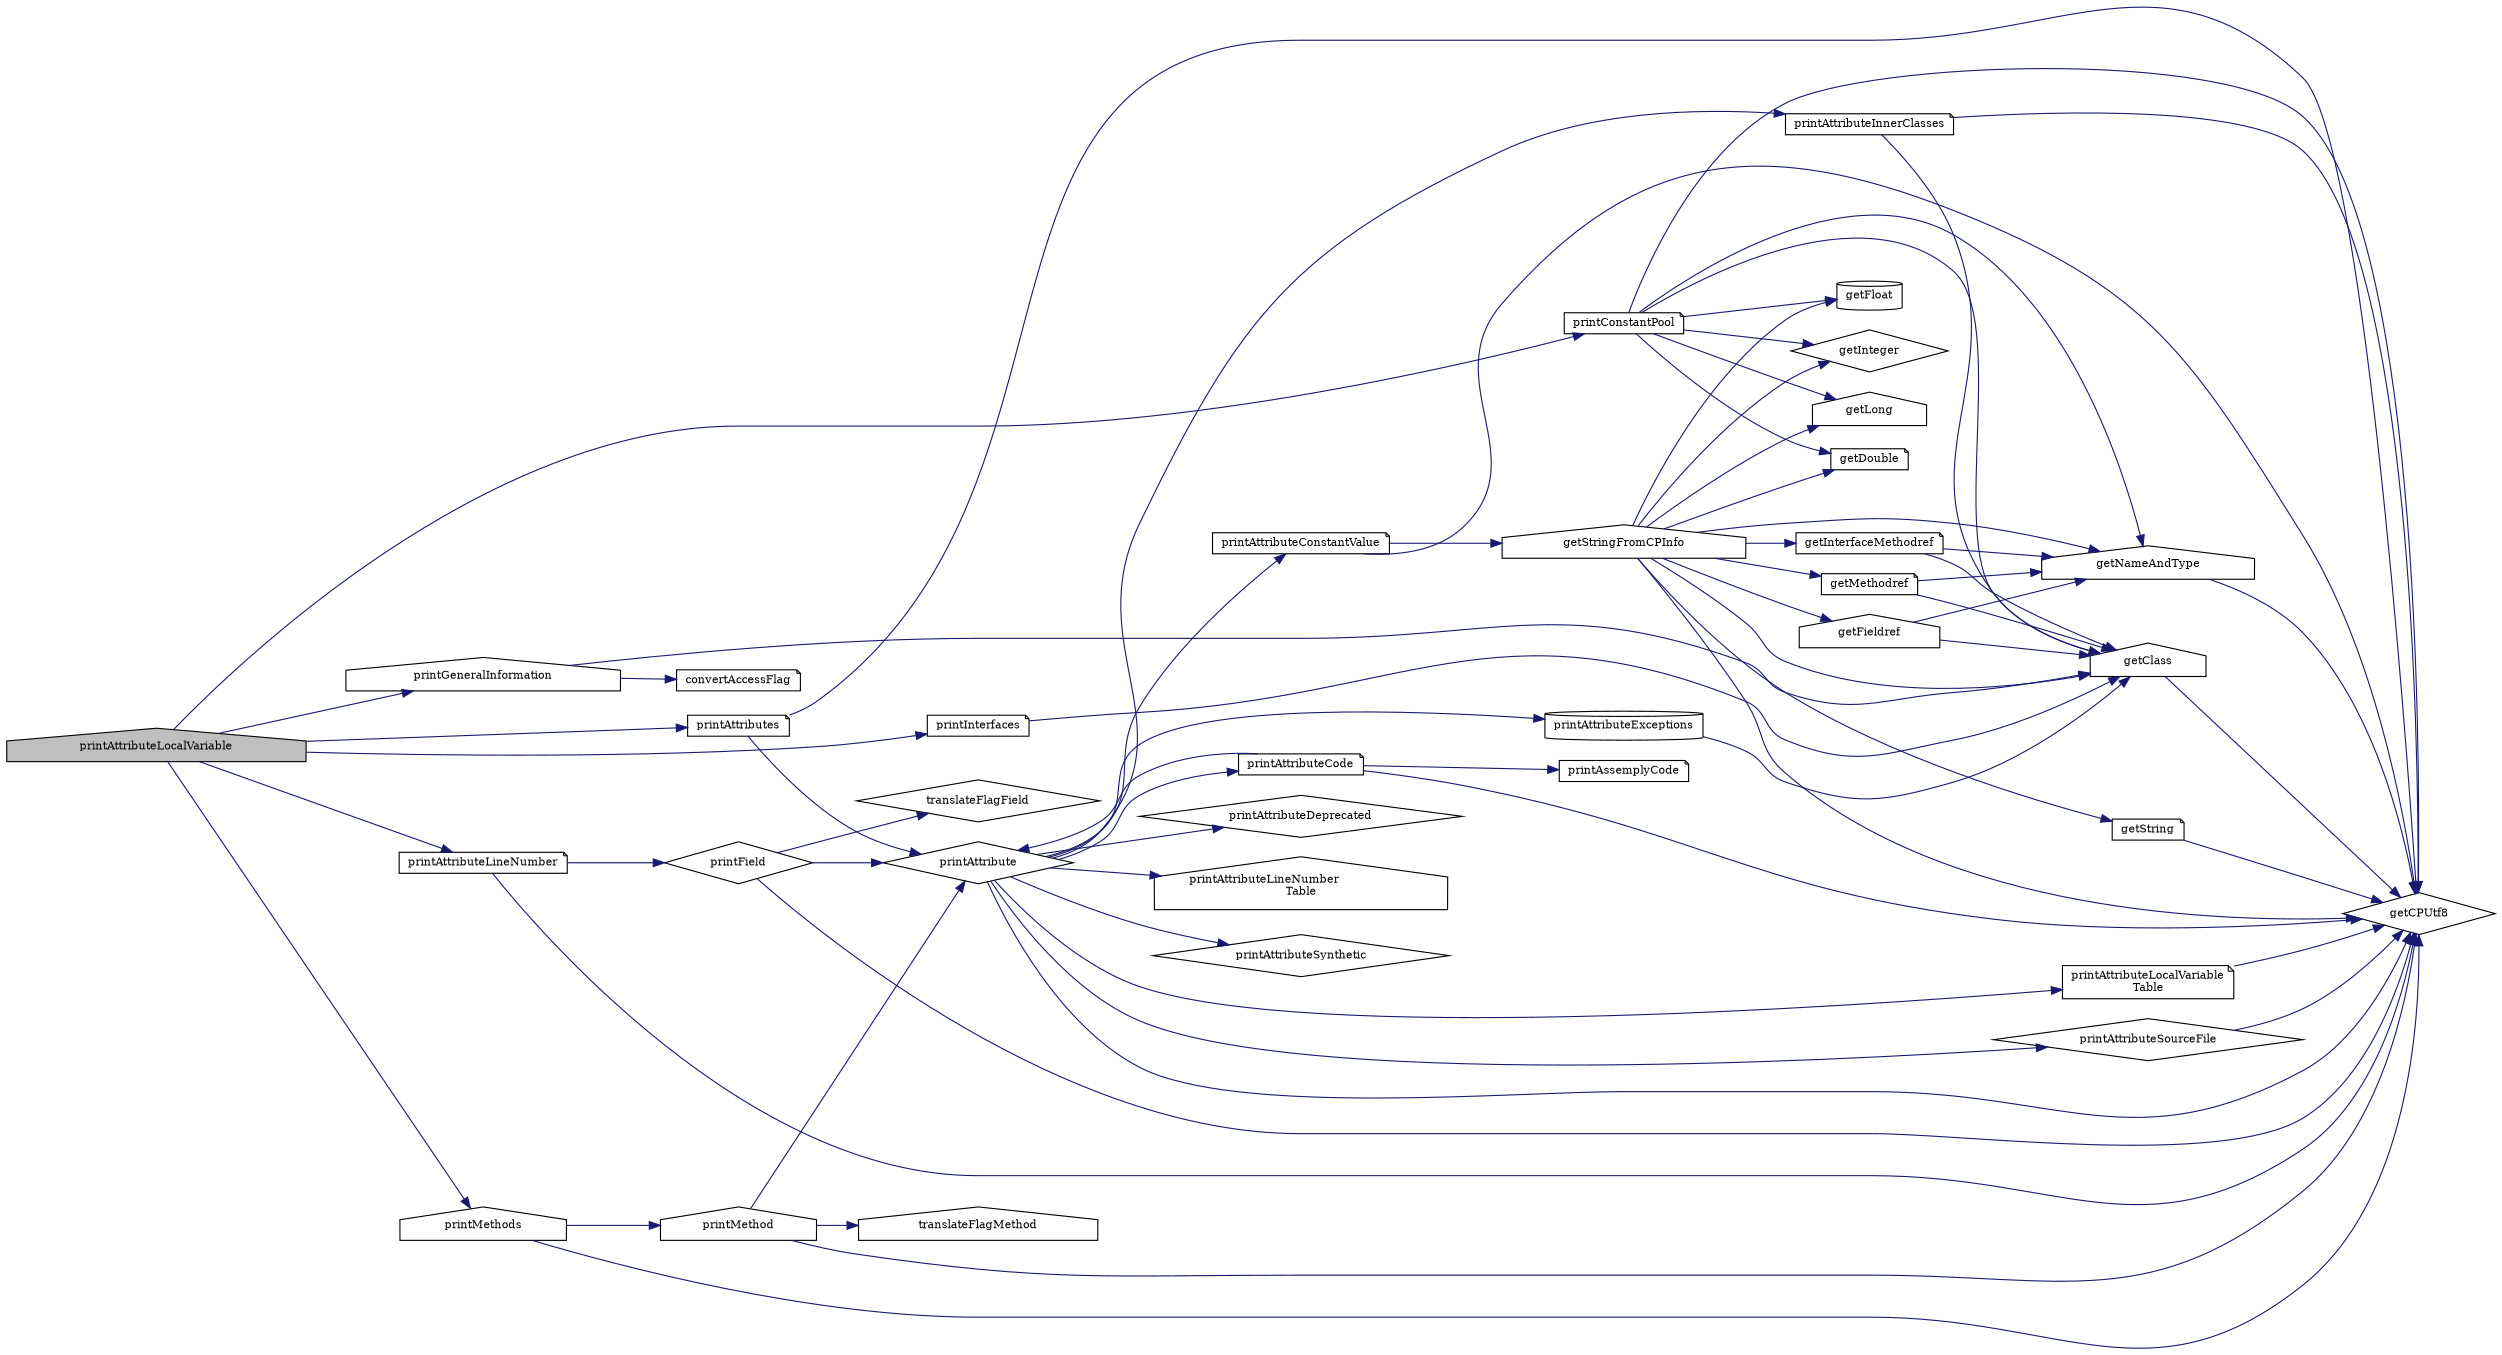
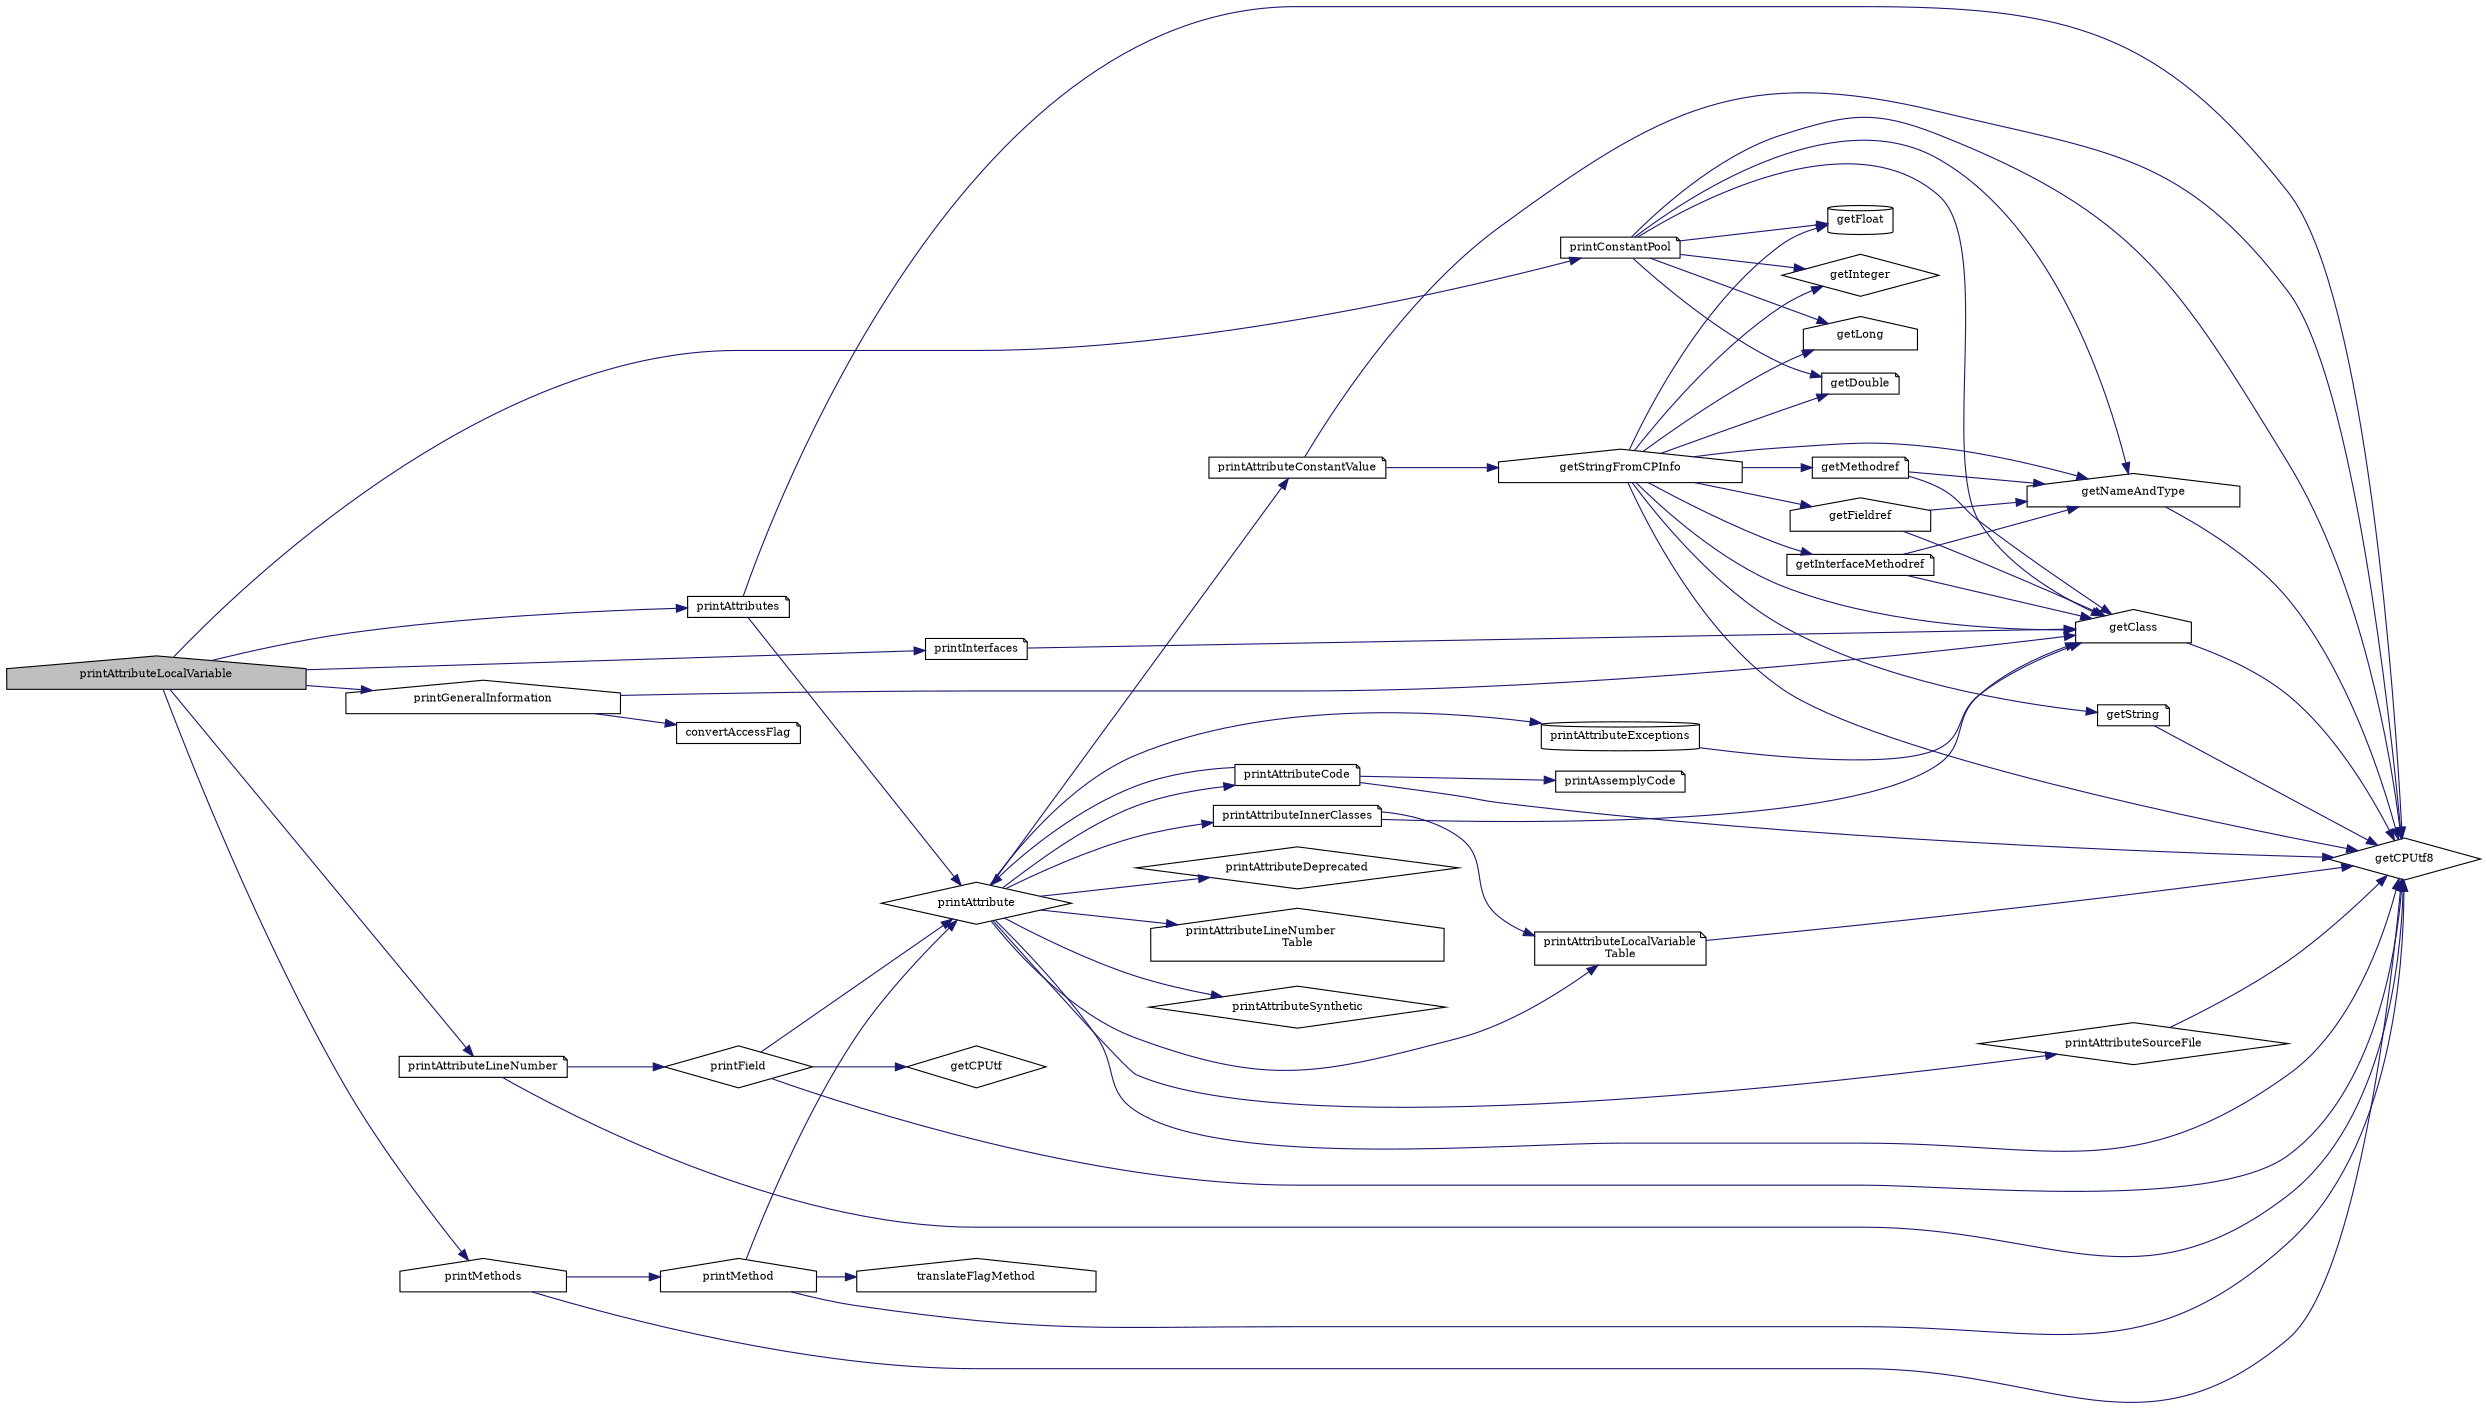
edge "printAttributeInnerClasses" -> "getCPUtf8": now "printAttributeInnerClasses" -> "printAttributeLocalVariable Table"
node "translateFlagField": label "translateFlagField" -> "getCPUtf"
